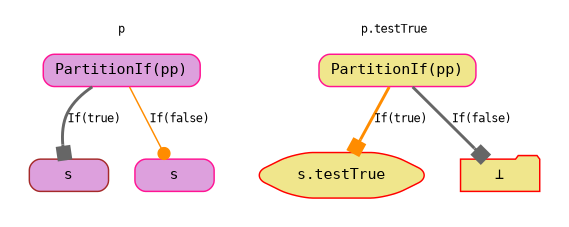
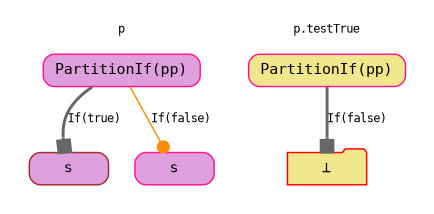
node "s.testTrue": removed
